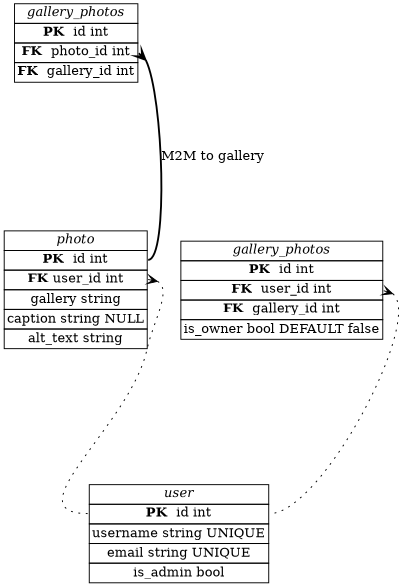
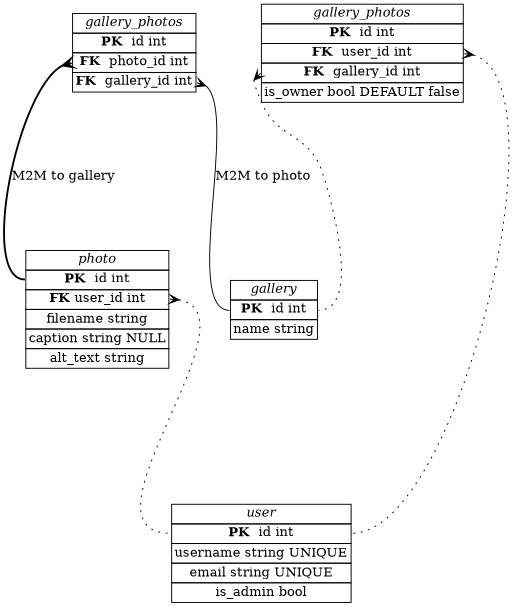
node "photo": text "gallery string" -> "filename string"
node "gallery": added
